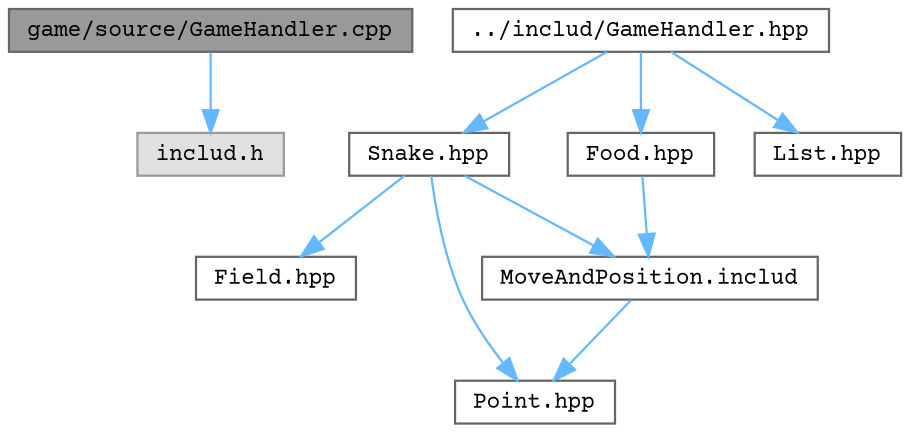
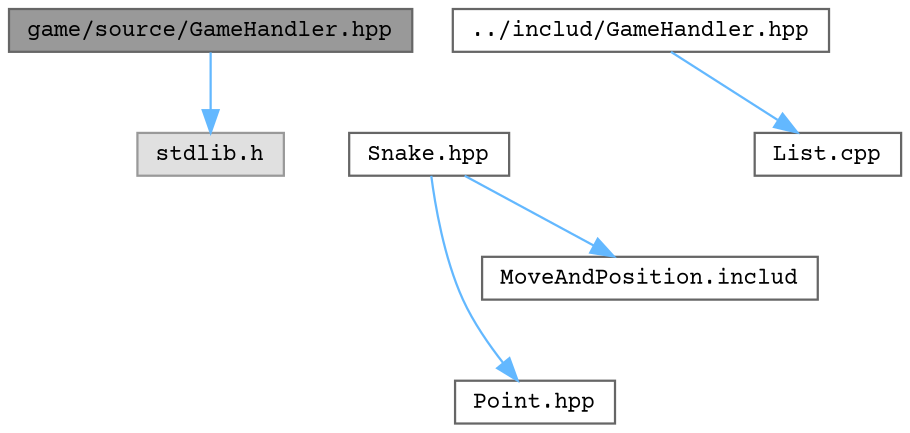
node "game/source/GameHandler.cpp": label "game/source/GameHandler.cpp" -> "game/source/GameHandler.hpp"
edge "../includ/GameHandler.hpp" -> "Snake.hpp": removed
node "includ.h": label "includ.h" -> "stdlib.h"
node "Food.hpp": removed
node "List.hpp": label "List.hpp" -> "List.cpp"
node "Field.hpp": removed
edge "MoveAndPosition.includ" -> "Point.hpp": removed
